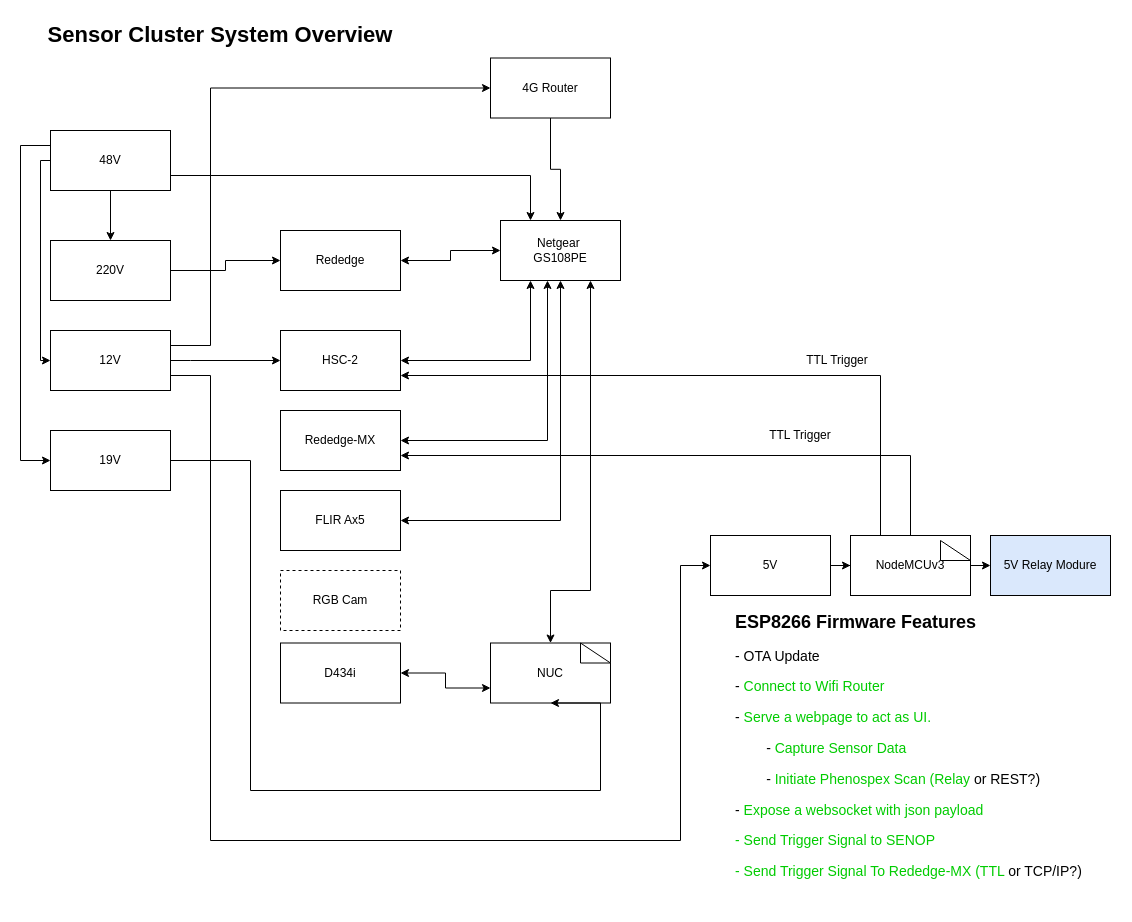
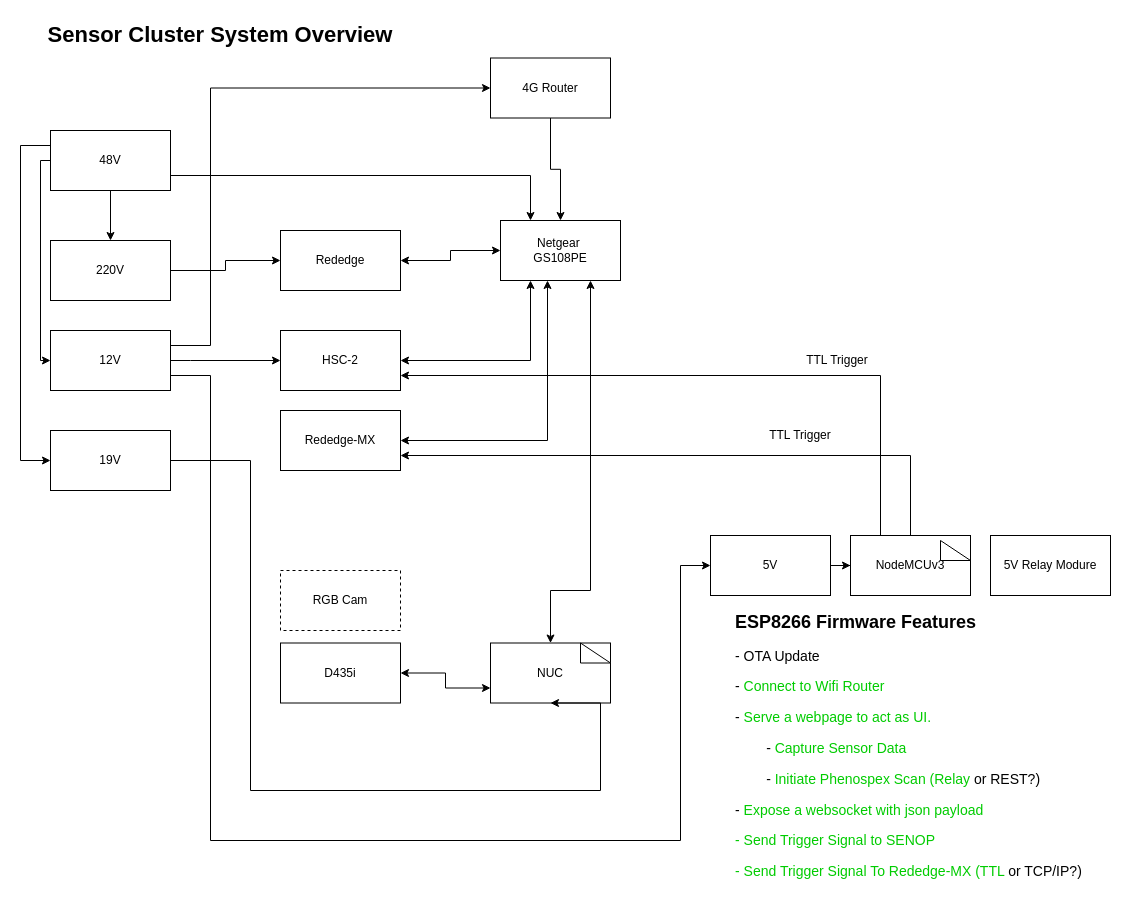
edge "Netgear GS108PE" -- "FLIR Ax5": removed
node "FLIR Ax5": removed
edge "NodeMCUv3" -> "5V Relay Modure": removed
node "5V Relay Modure": fillcolor #dae8fc -> #ffffff
node "D434i": label "D434i" -> "D435i"
